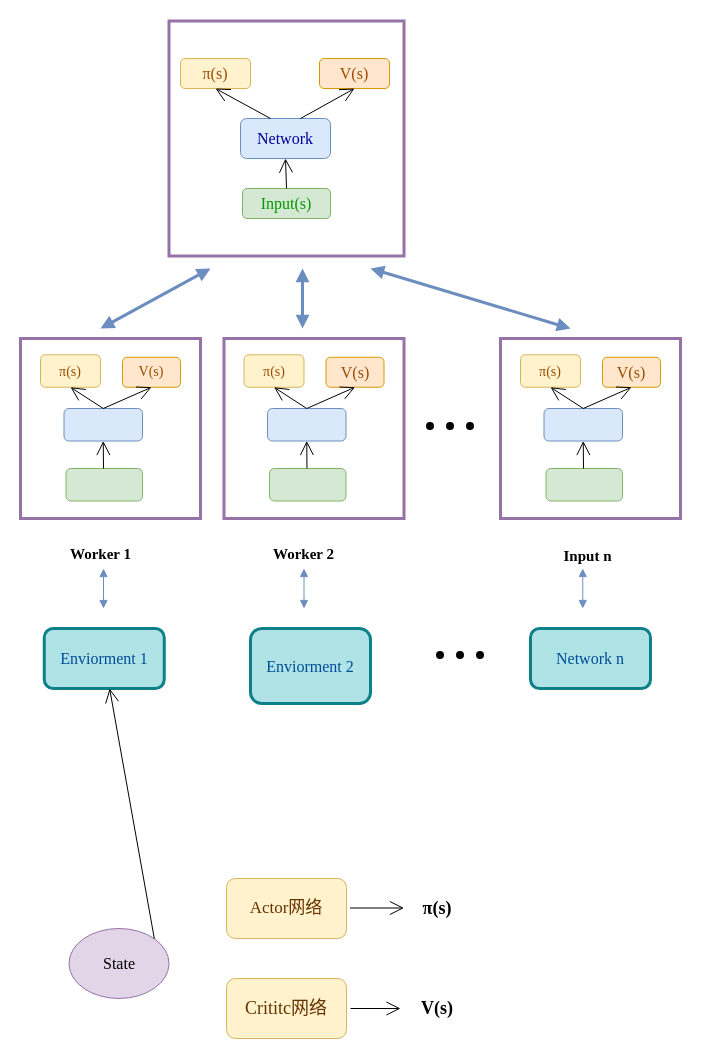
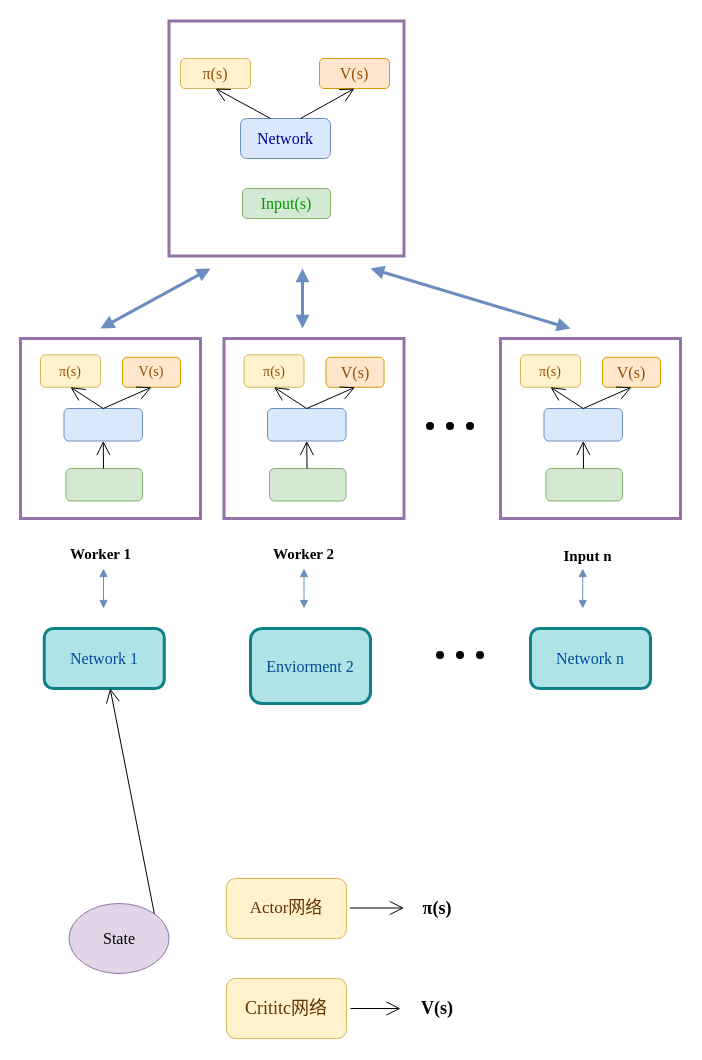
edge "Input(s)" -> "Network": removed
node "Enviorment 1": label "Enviorment 1" -> "Network 1"
node "State": moved (119, 964) -> (119, 939)
